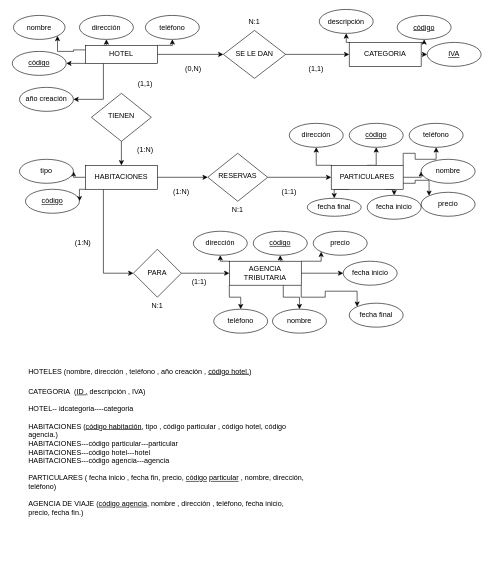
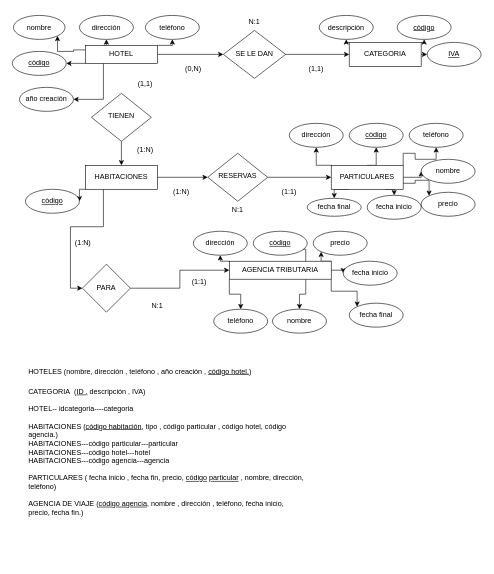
node "descripción": moved (347, 21) -> (347, 27)
node "tipo": removed
edge "HABITACIONES" -> "tipo": removed
node "PARA": moved (158, 273) -> (107, 288)
node "AGENCIA TRIBUTARIA": size 72x24 -> 102x18
